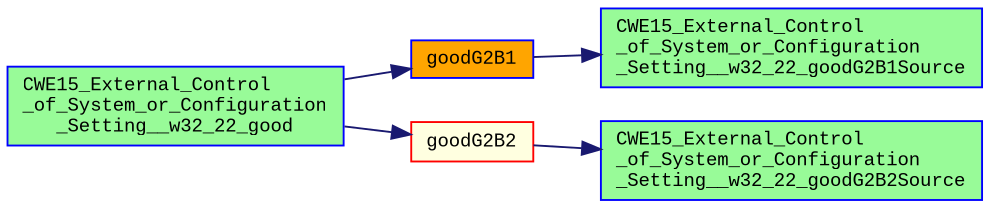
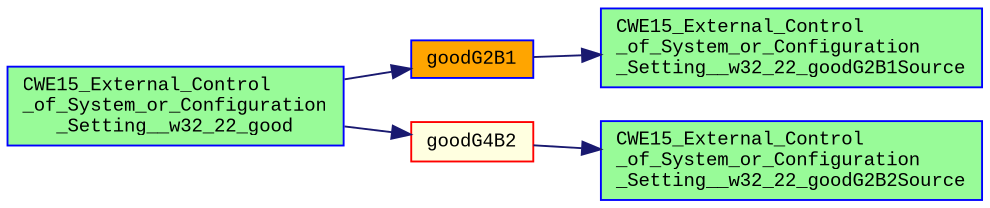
node "goodG2B2": label "goodG2B2" -> "goodG4B2"
